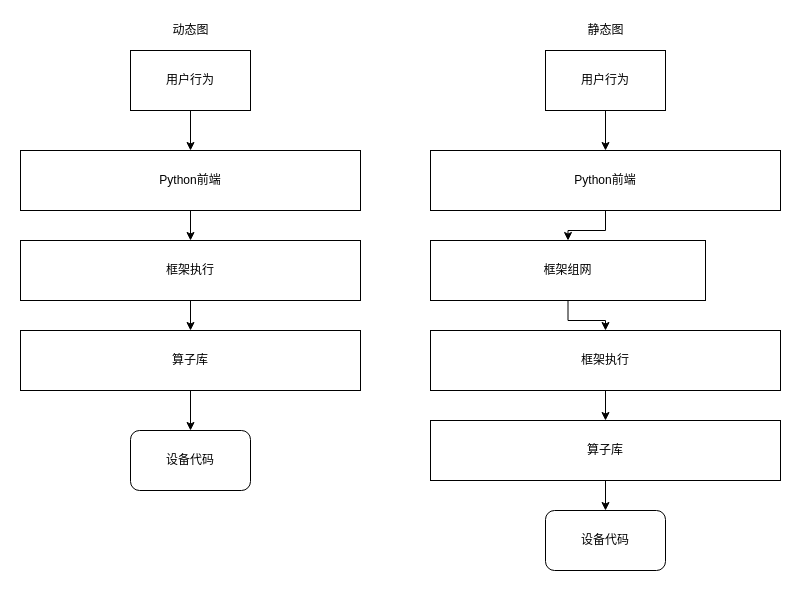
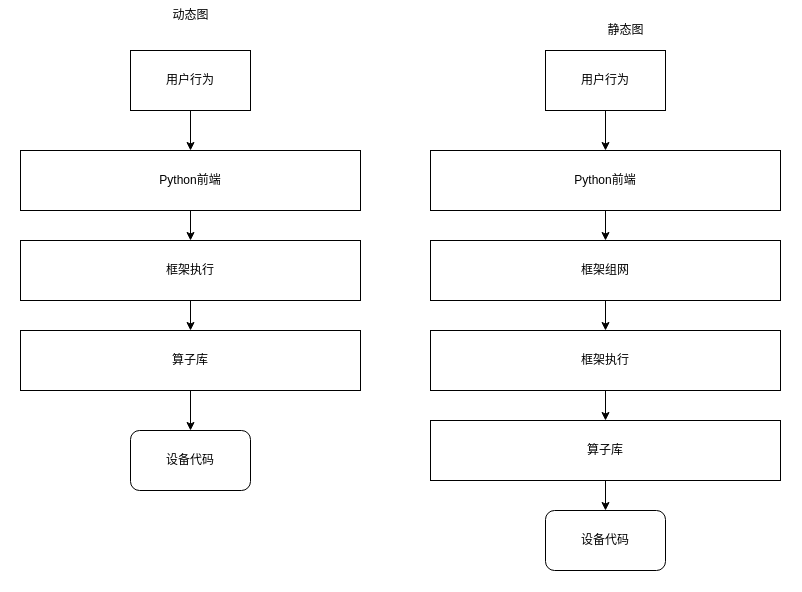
node "动态图": moved (191, 31) -> (191, 16)
node "静态图": moved (606, 31) -> (626, 31)
node "框架组网": size 275x60 -> 350x60
